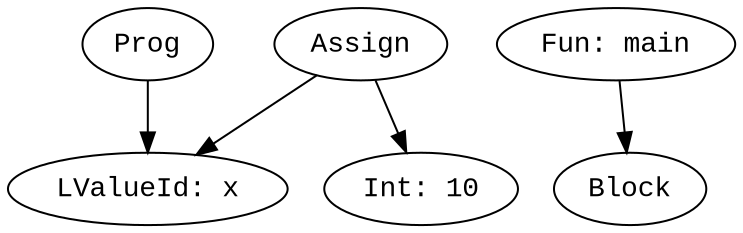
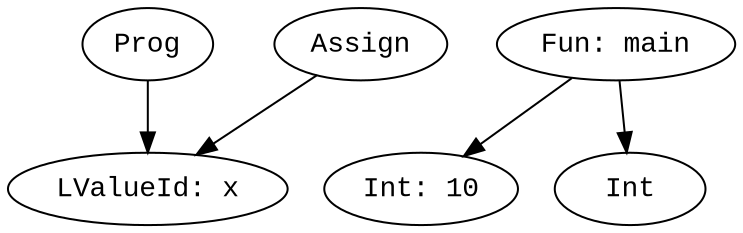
edge "Assign" -> "Int: 10": now "Fun: main" -> "Int: 10"
node "Block": label "Block" -> "Int"
